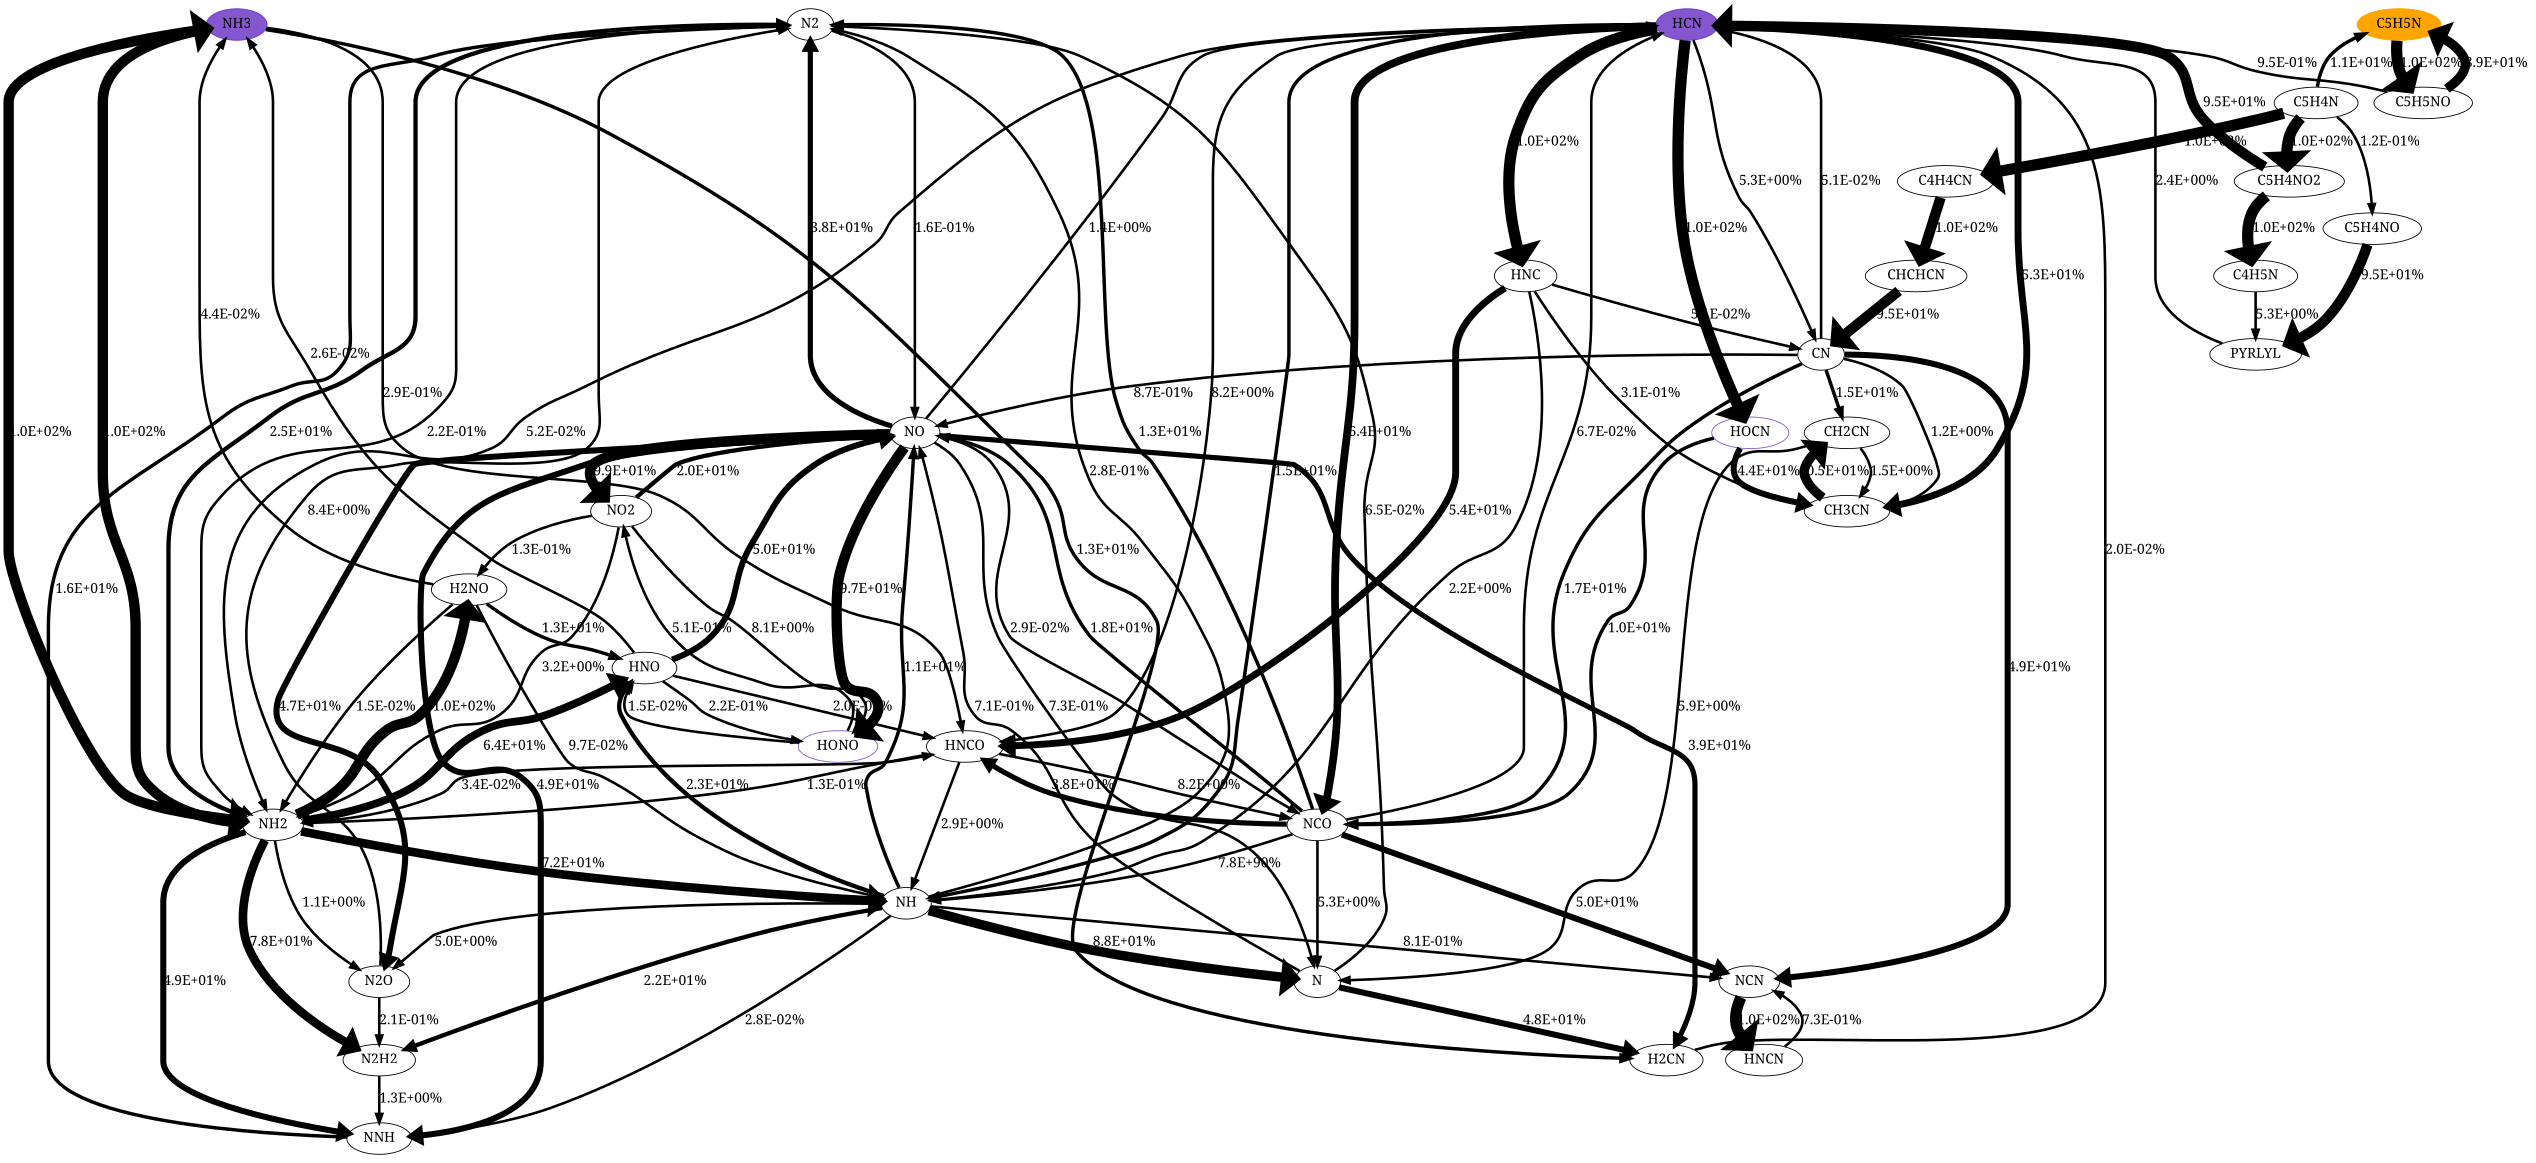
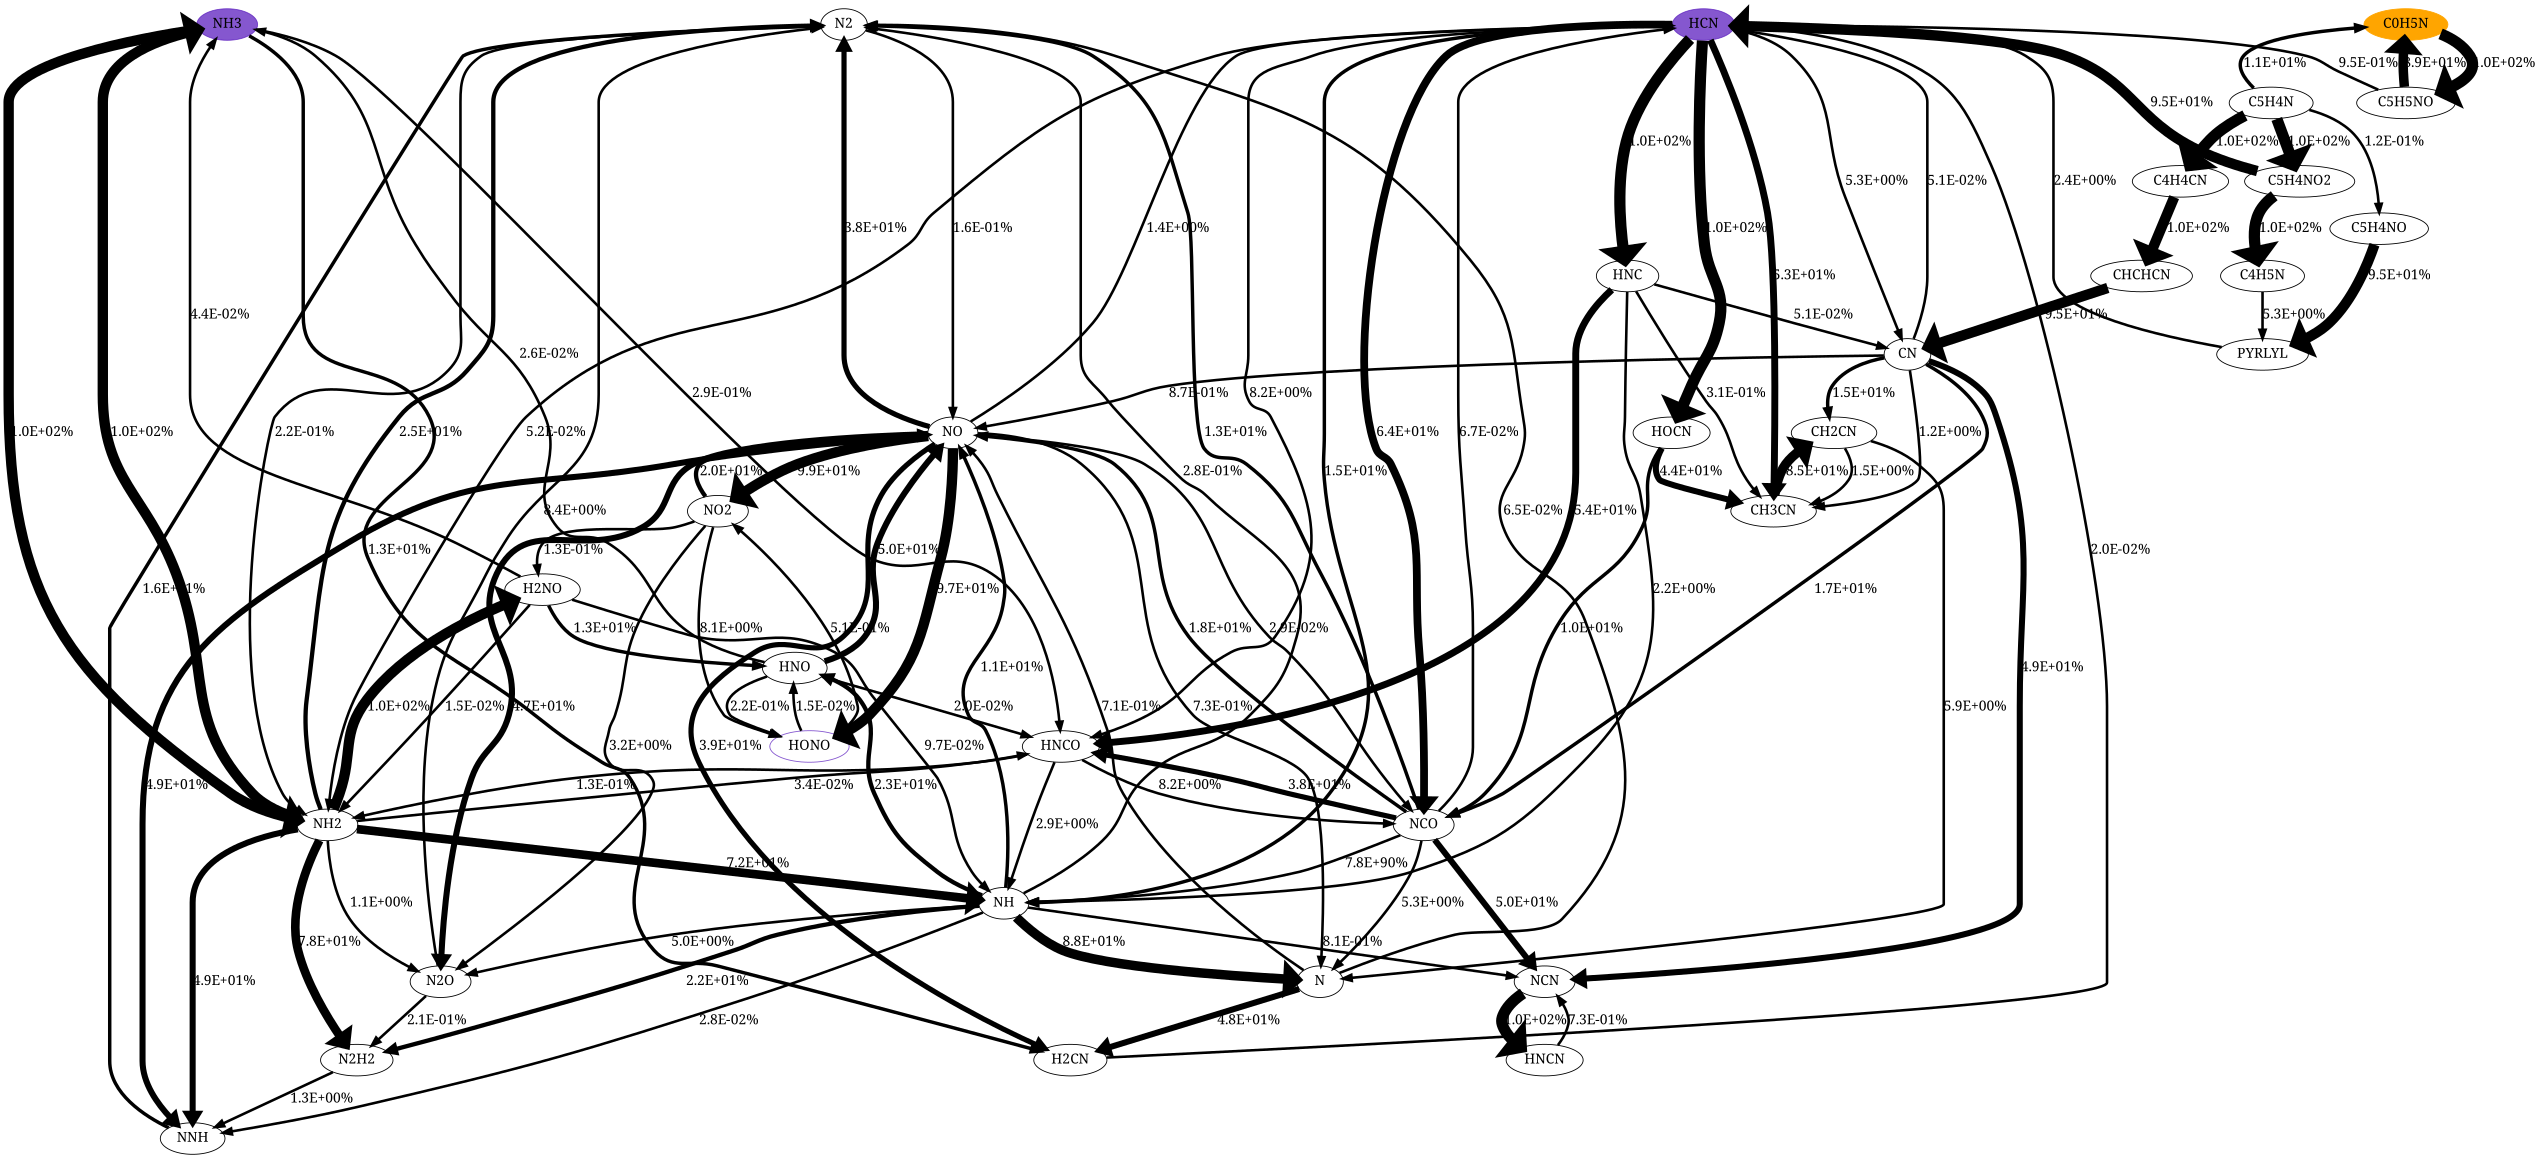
node "C5H5N": label "C5H5N" -> "C0H5N"
node "HOCN": color #500dbab1 -> black
edge "CH3CN" -> "CH2CN": label "0.5E+01%" -> "8.5E+01%"
edge "NO2" -> "NH2": now "NO2" -> "N2O"
edge "NH2" -> "HNO": removed, label "6.4E+01%"
